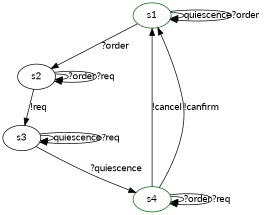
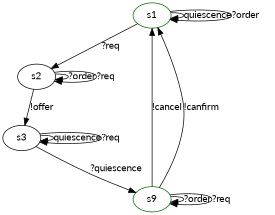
edge "s1" -> "s2": label "?order" -> "?req"
edge "s2" -> "s3": label "!req" -> "!offer"
node "s4": label "s4" -> "s9"
